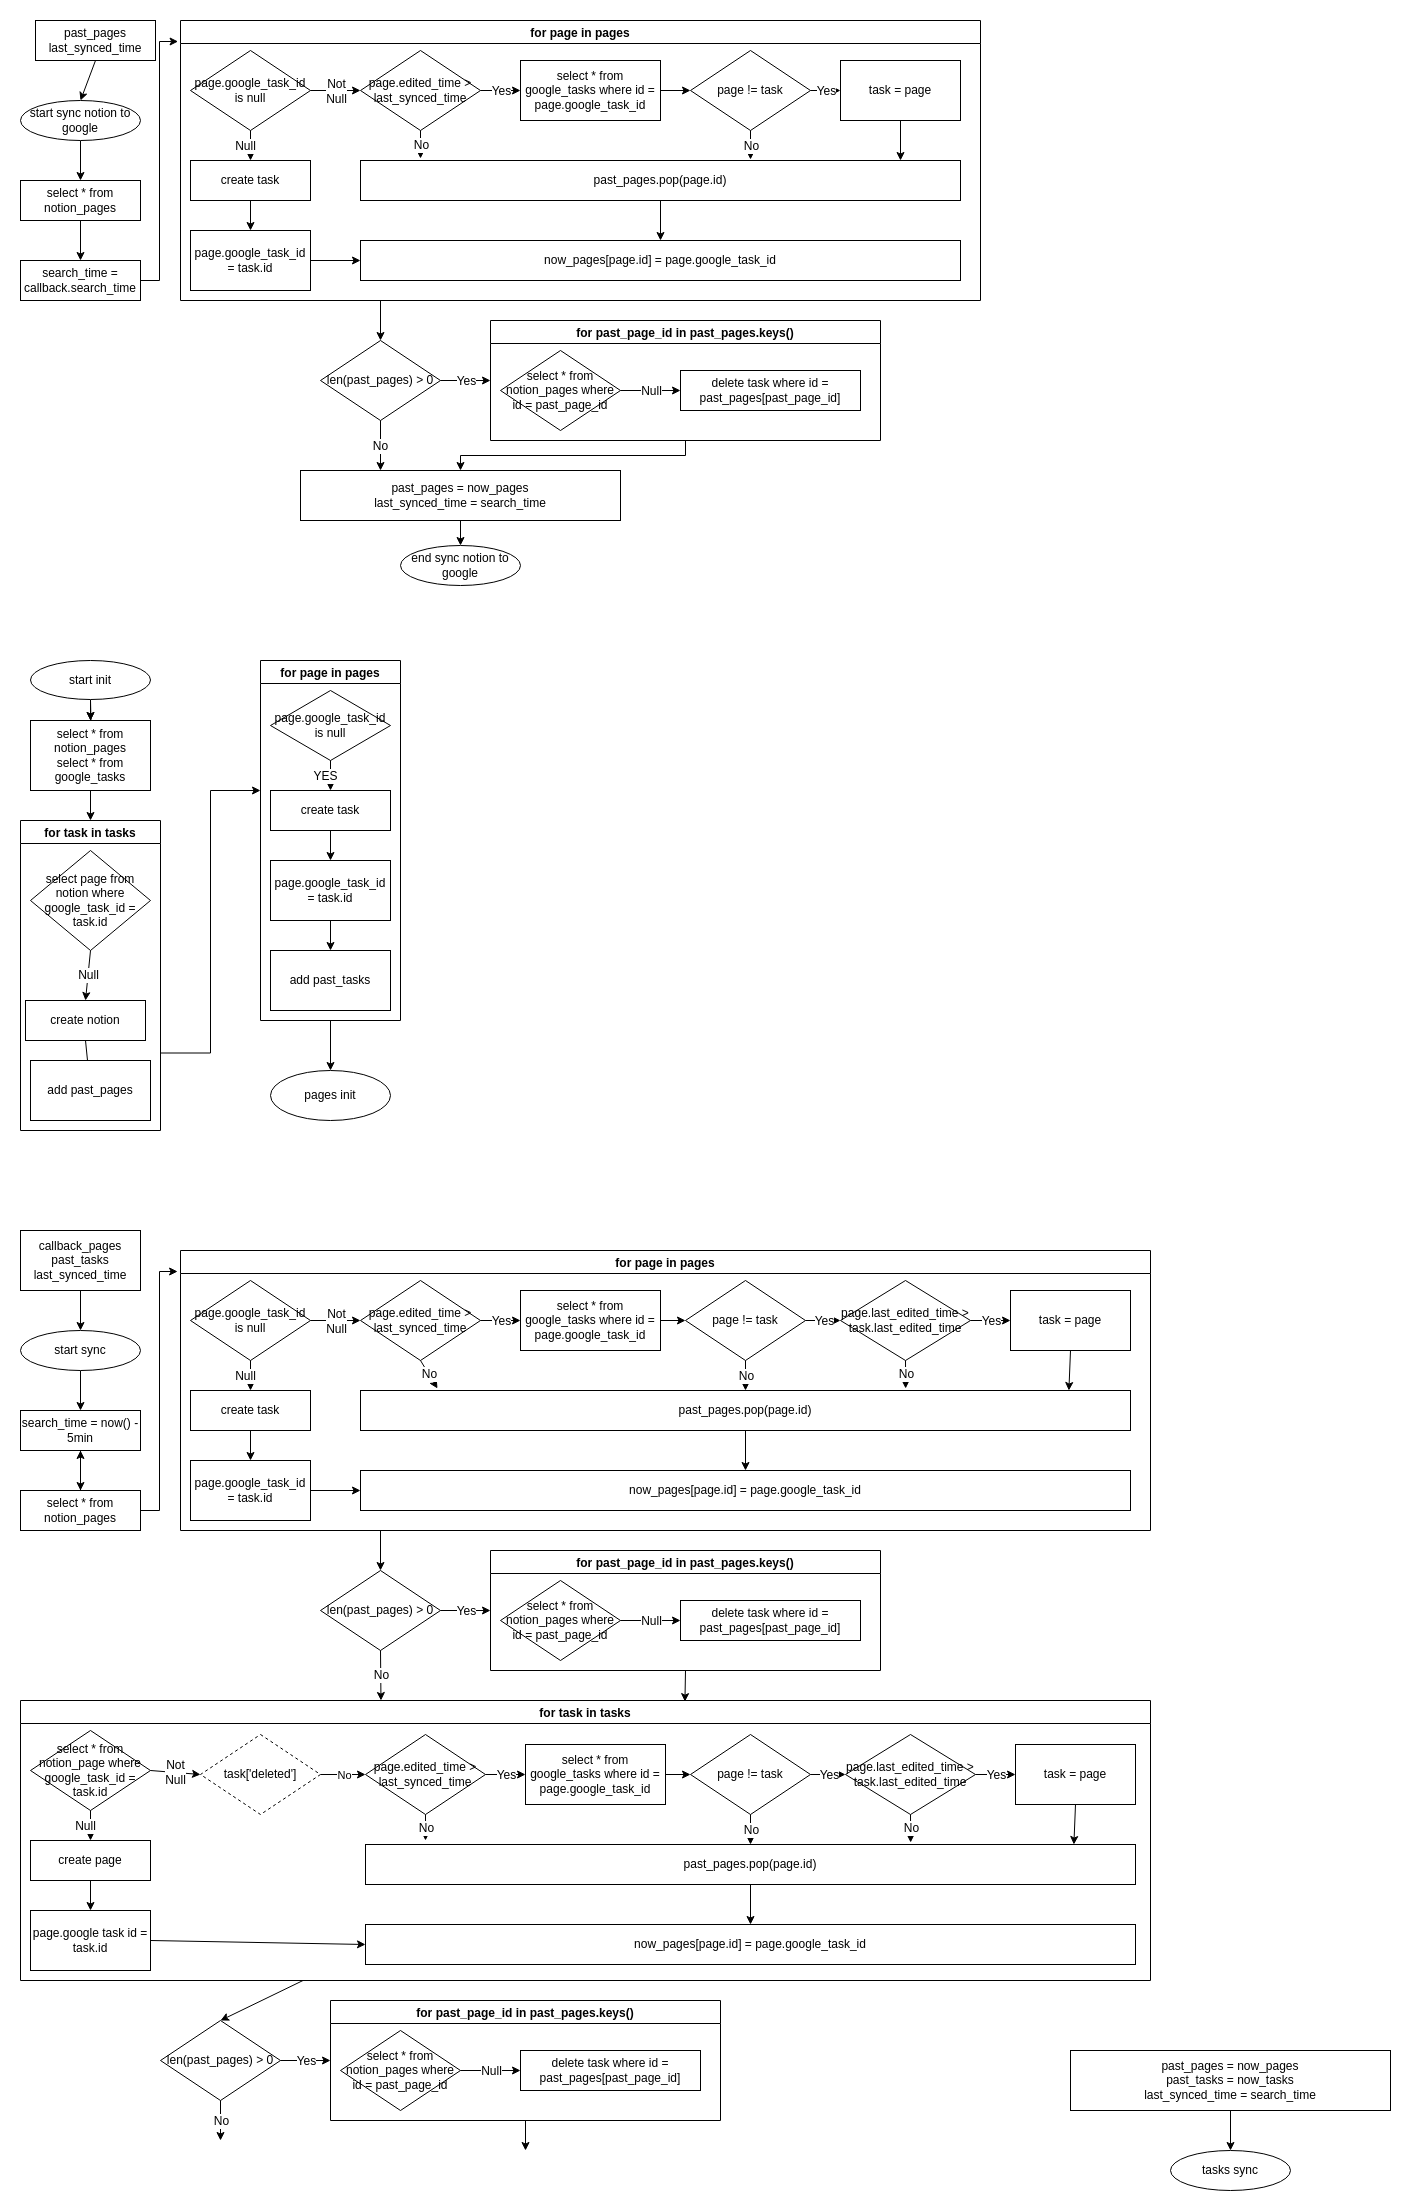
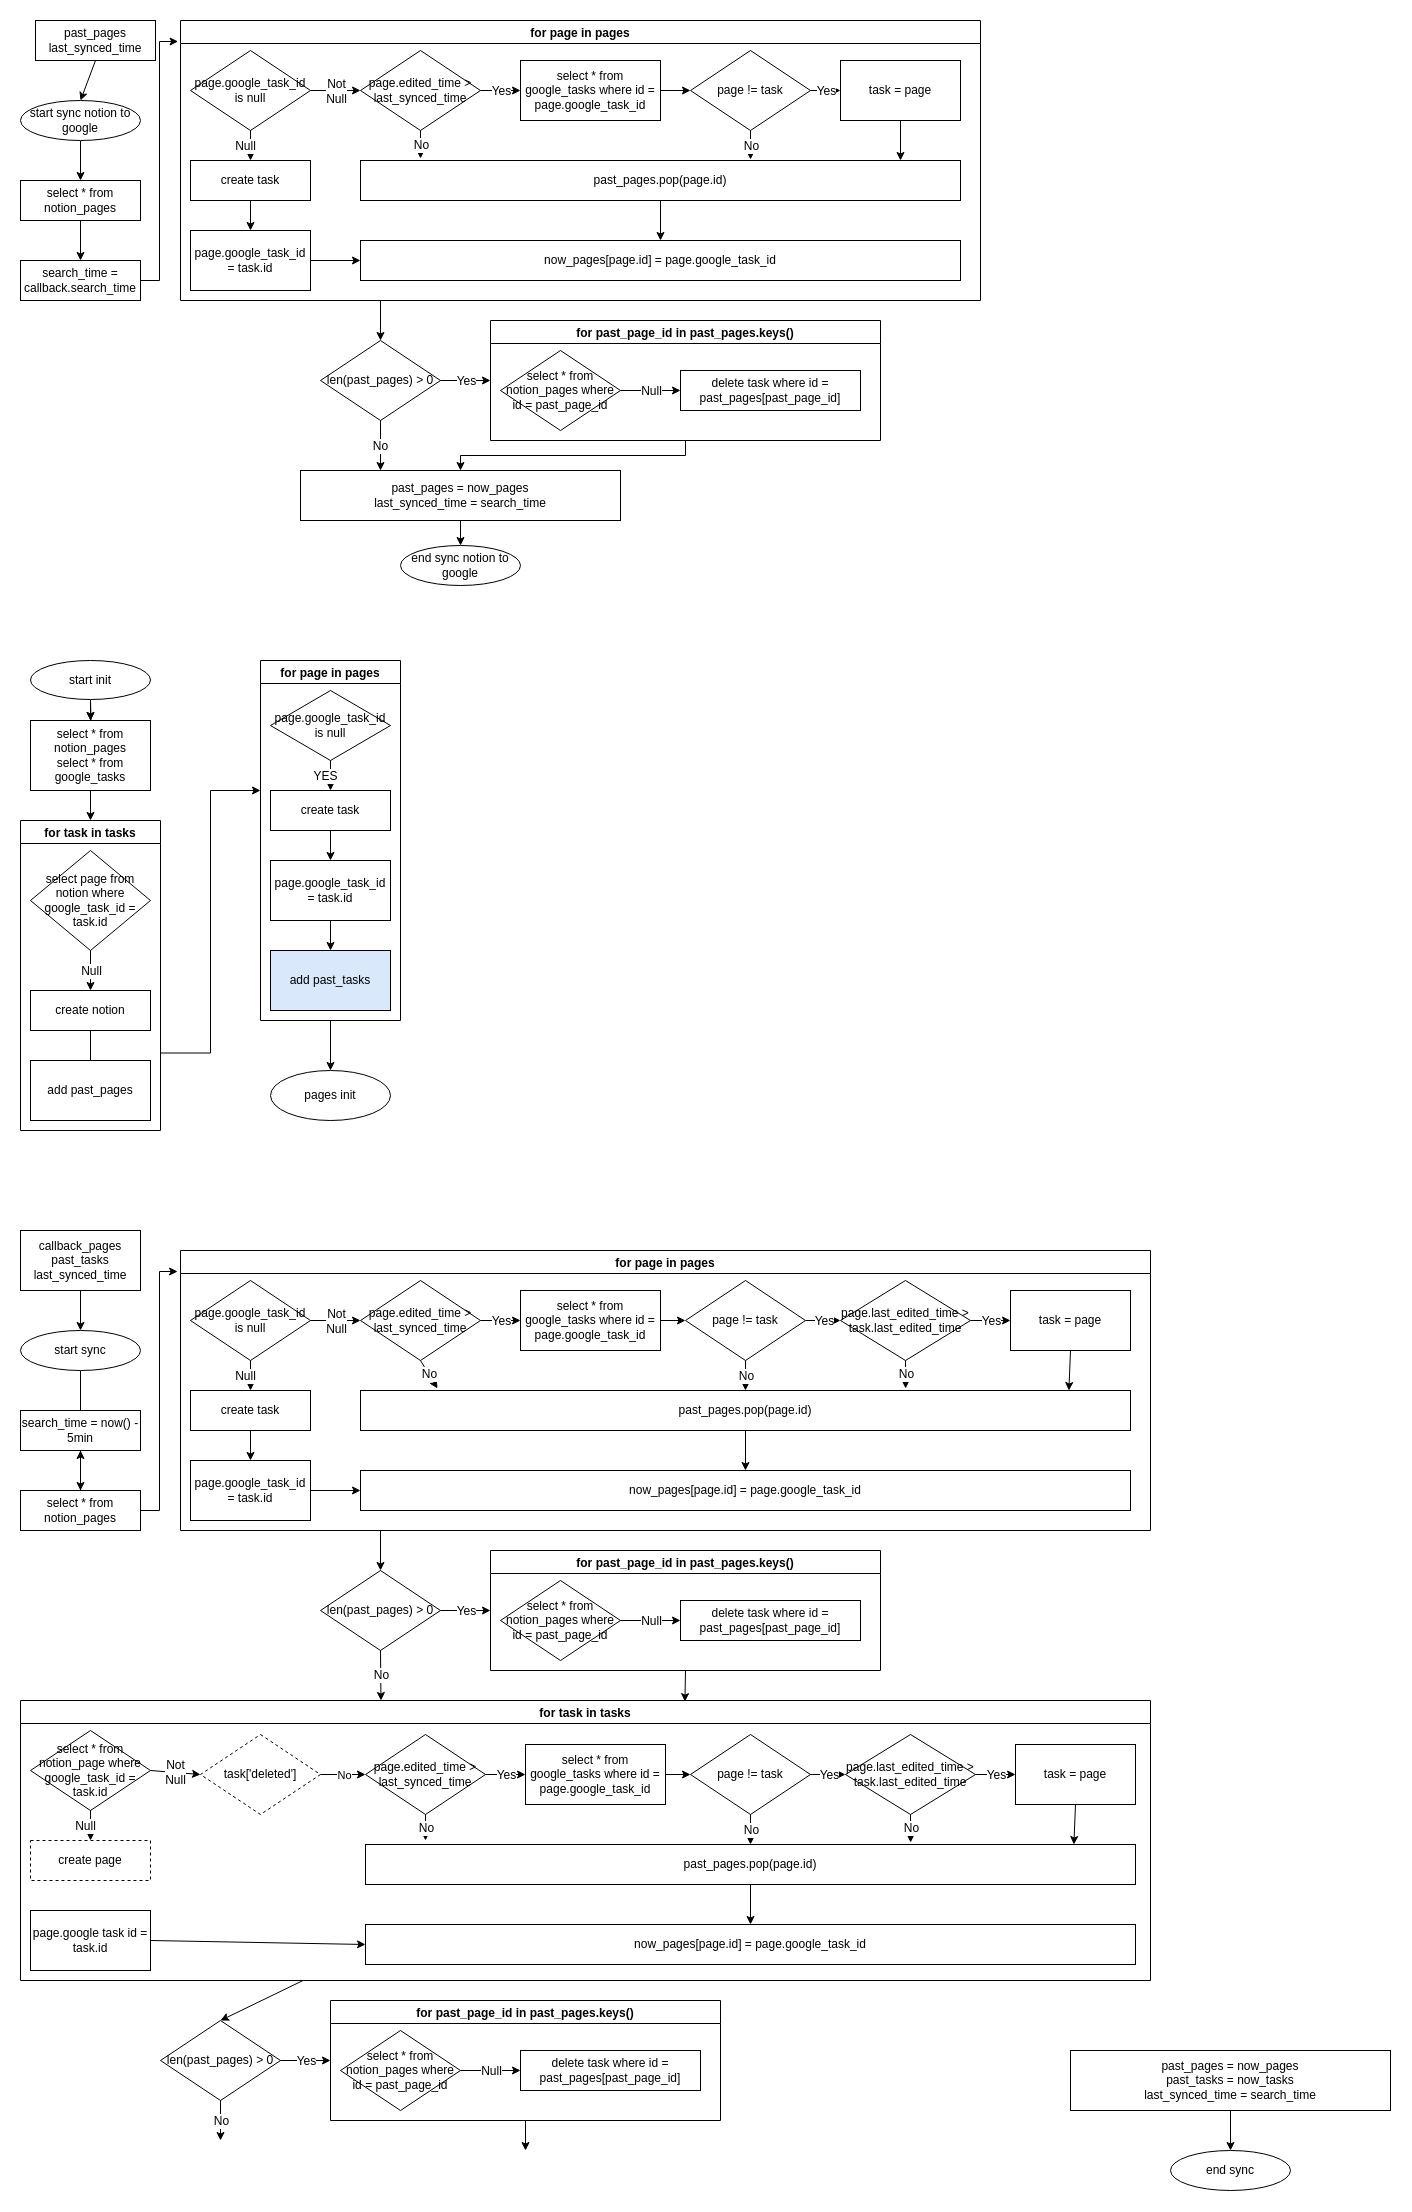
node "add past_tasks": fillcolor #ffffff -> #dae8fc
node "create notion": moved (86, 1021) -> (91, 1011)
edge "start sync" -> "search_time = now() - 5min": arrowhead classic -> none
node "create page": style solid -> dashed
edge "create page" -> "page.google task id = task.id": removed
node "tasks sync": label "tasks sync" -> "end sync"
